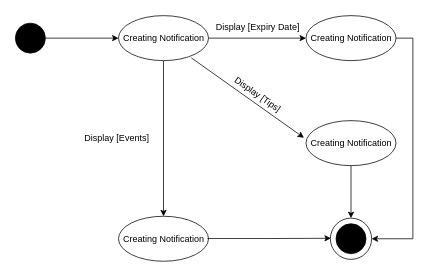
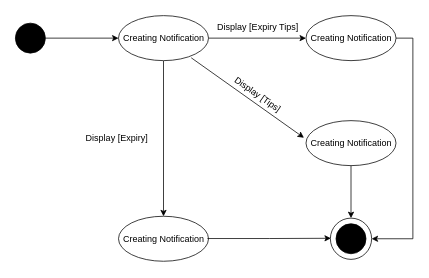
node "Display [Expiry Date]": label "Display [Expiry Date]" -> "Display [Expiry Tips]"
node "Display [Events]": label "Display [Events]" -> "Display [Expiry]"
